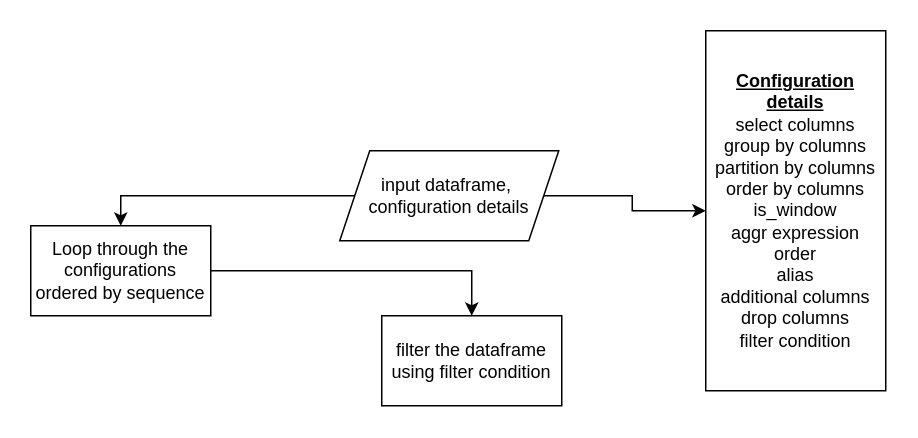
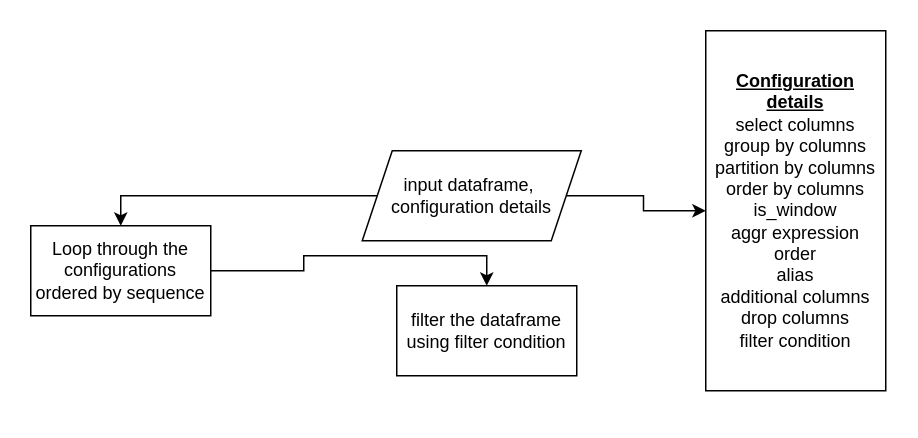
node "input dataframe, configuration details": moved (449, 196) -> (472, 196)
node "filter the dataframe using filter condition": moved (472, 361) -> (487, 331)
